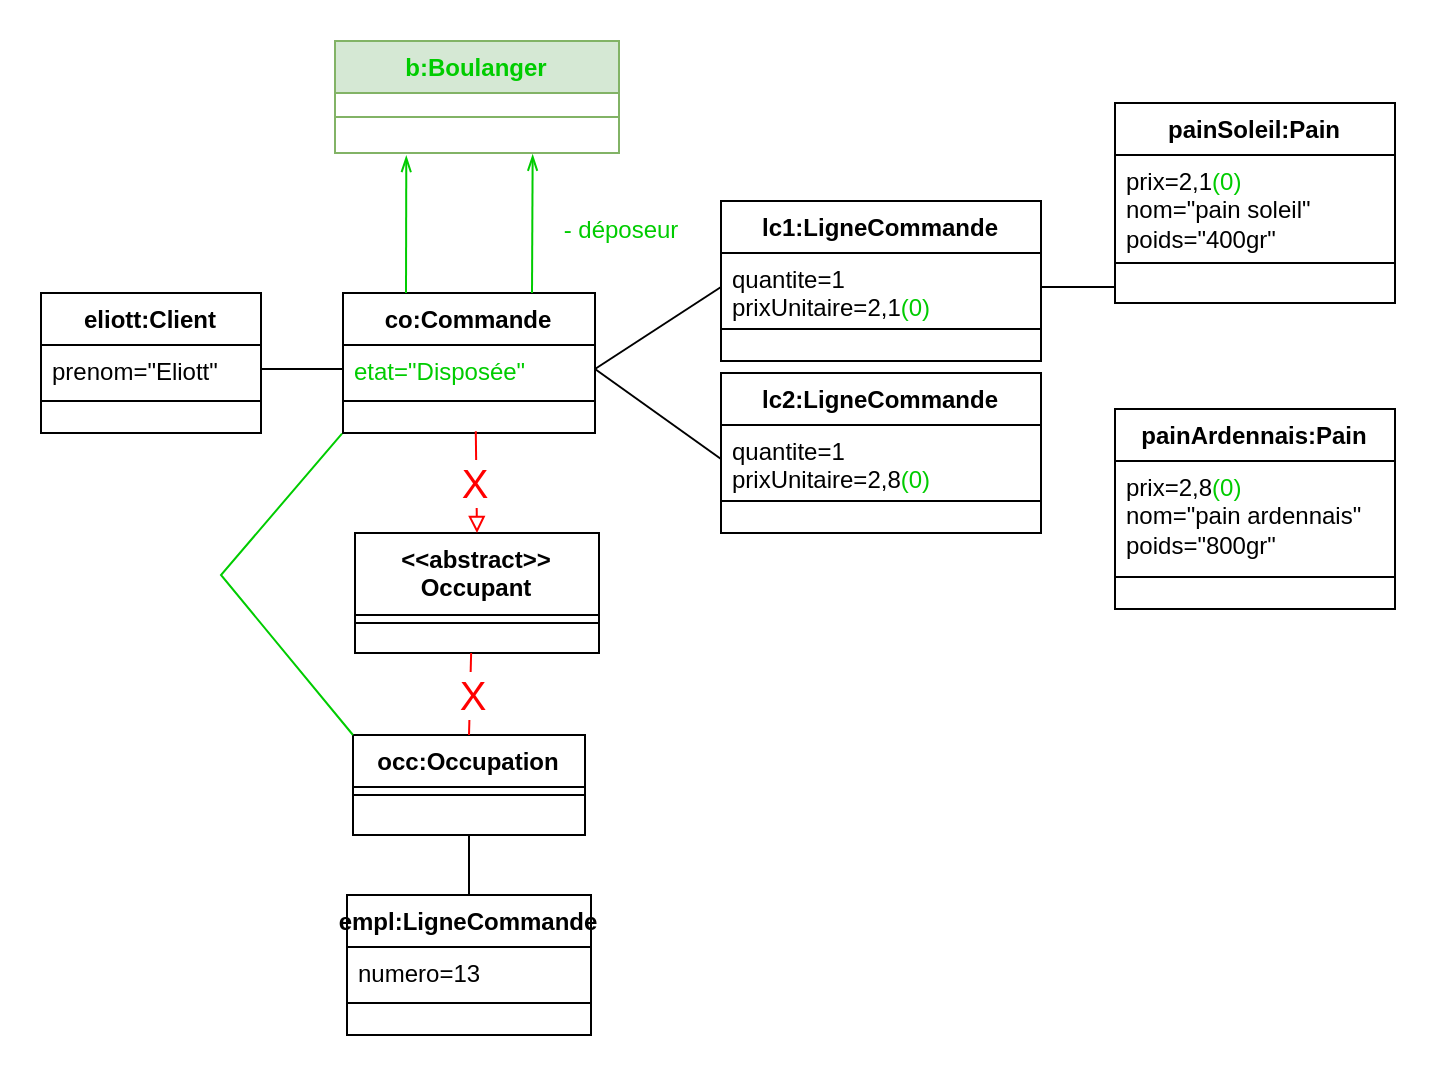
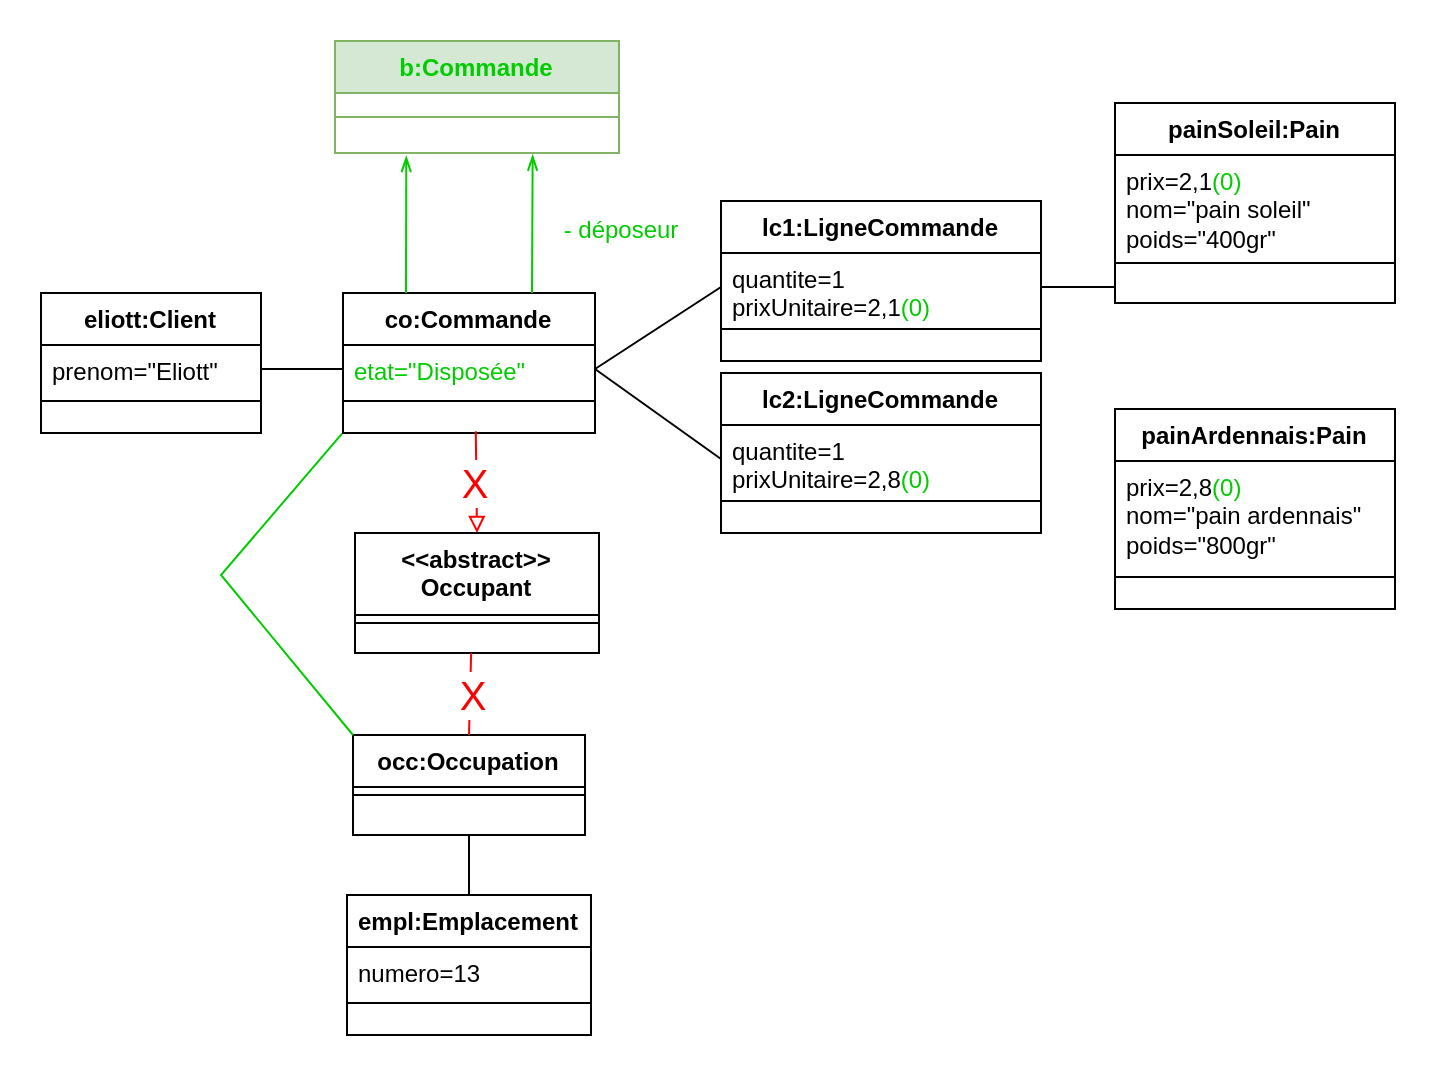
node "b:Boulanger": label "b:Boulanger" -> "b:Commande"
node "empl:LigneCommande": label "empl:LigneCommande" -> "empl:Emplacement"
